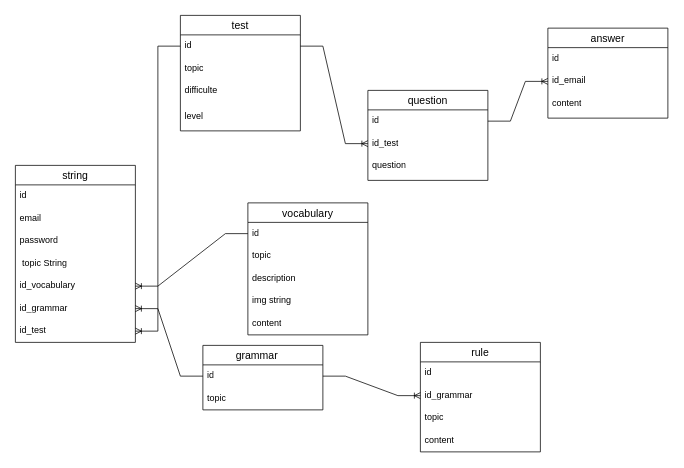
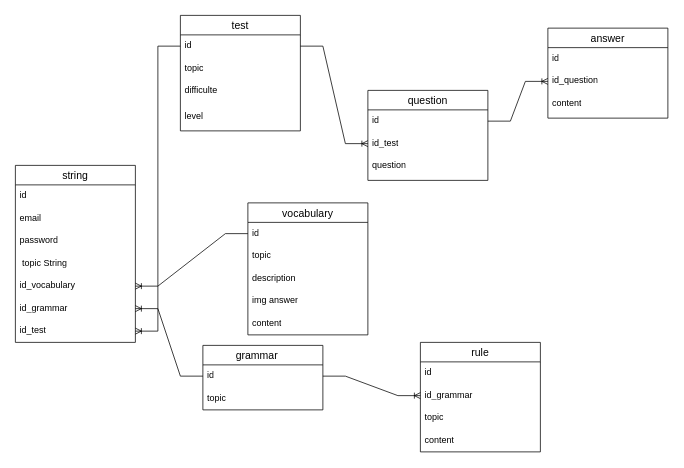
node "id_email": label "id_email" -> "id_question"
node "img string": label "img string" -> "img answer"
